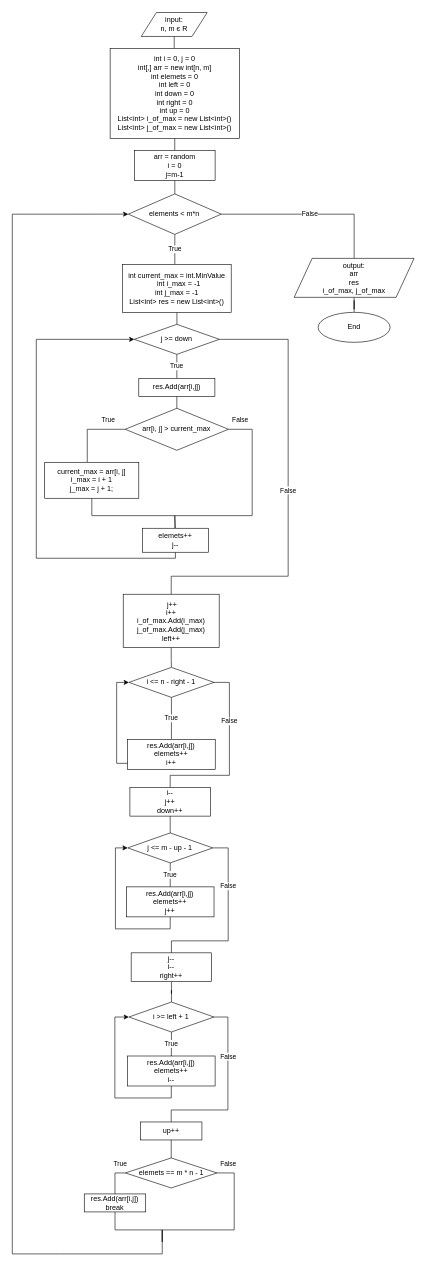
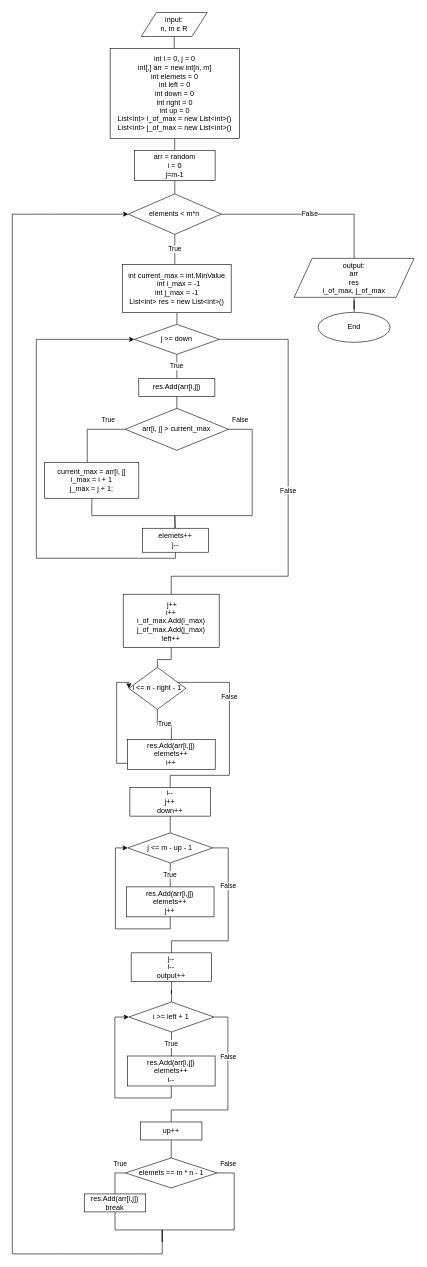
node "i <= n - right - 1": size 85x30 -> 57x42
node "j-- i-- right++": label "j-- i-- right++" -> "j-- i-- output++"
